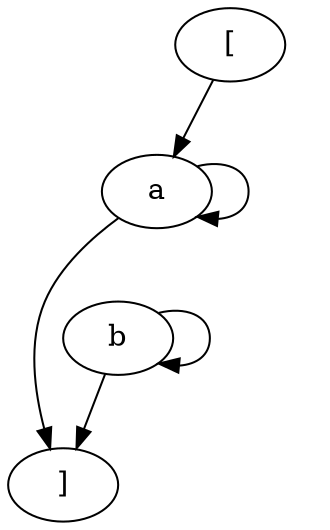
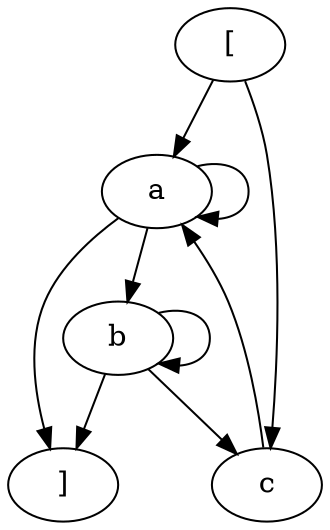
edge "a" -> "b": added
node "c": added
